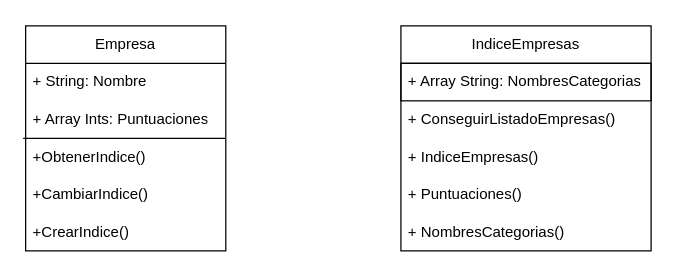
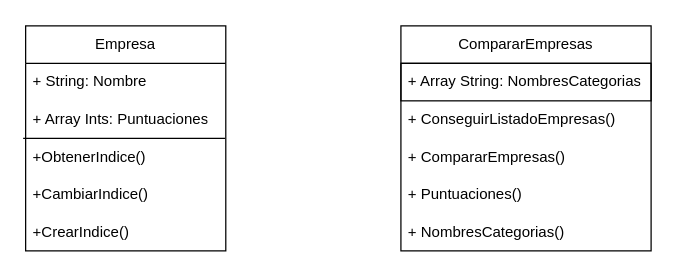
node "IndiceEmpresas": label "IndiceEmpresas" -> "CompararEmpresas"
node "+ IndiceEmpresas()": label "+ IndiceEmpresas()" -> "+ CompararEmpresas()"
